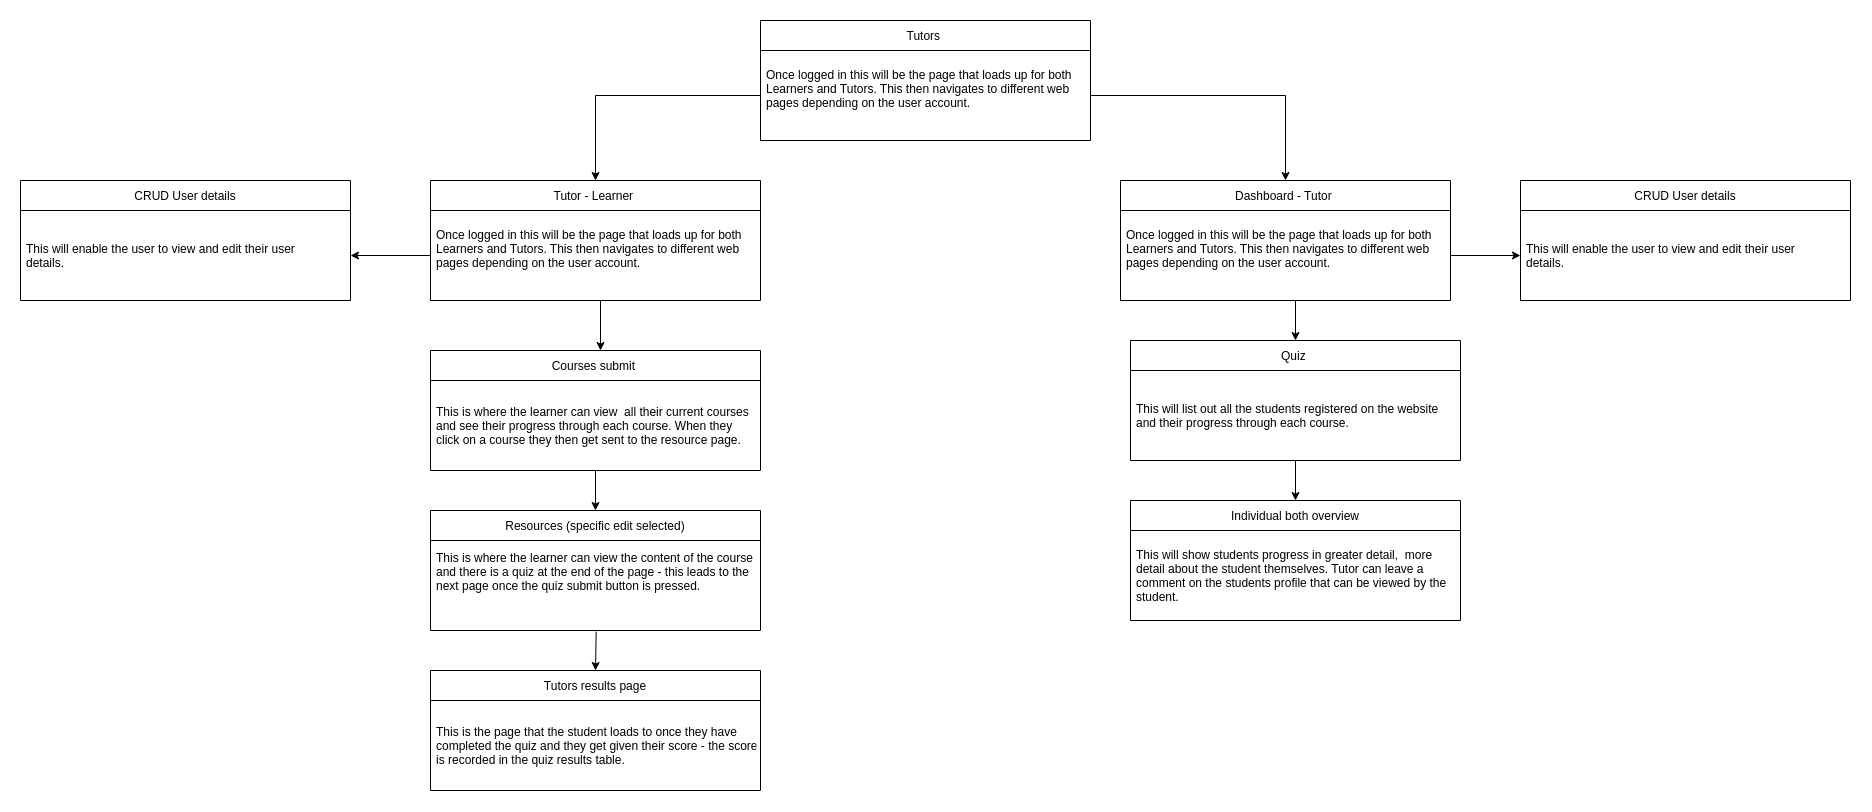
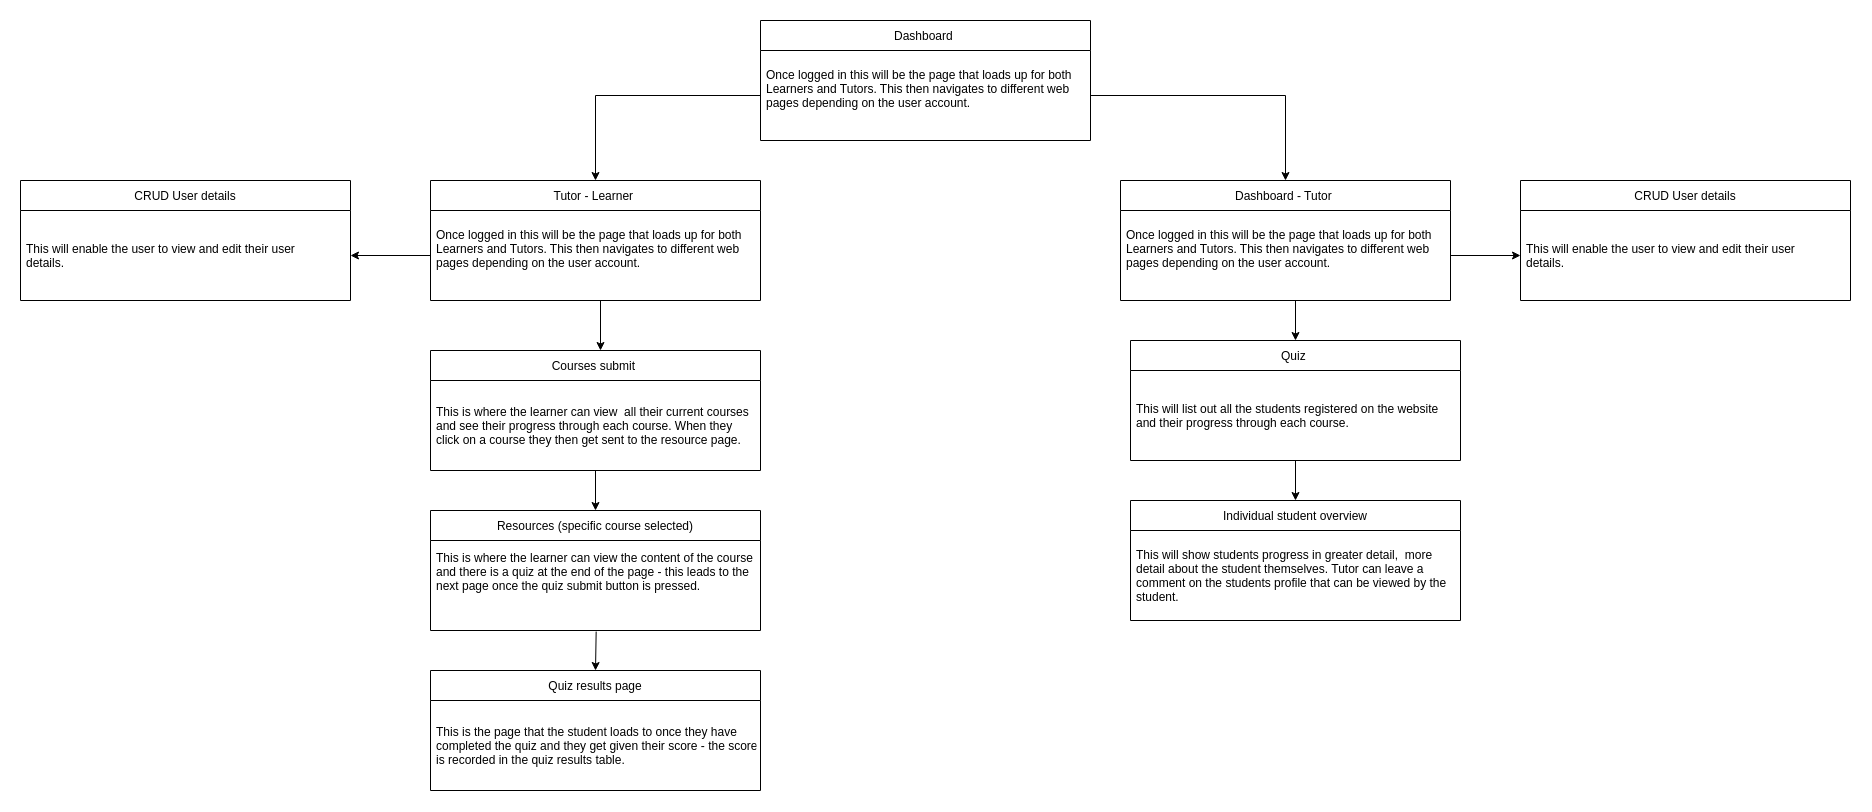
node "Tutors": label "Tutors" -> "Dashboard"
node "Individual both overview": label "Individual both overview" -> "Individual student overview"
node "Resources (specific edit selected)": label "Resources (specific edit selected)" -> "Resources (specific course selected)"
node "Tutors results page": label "Tutors results page" -> "Quiz results page"
